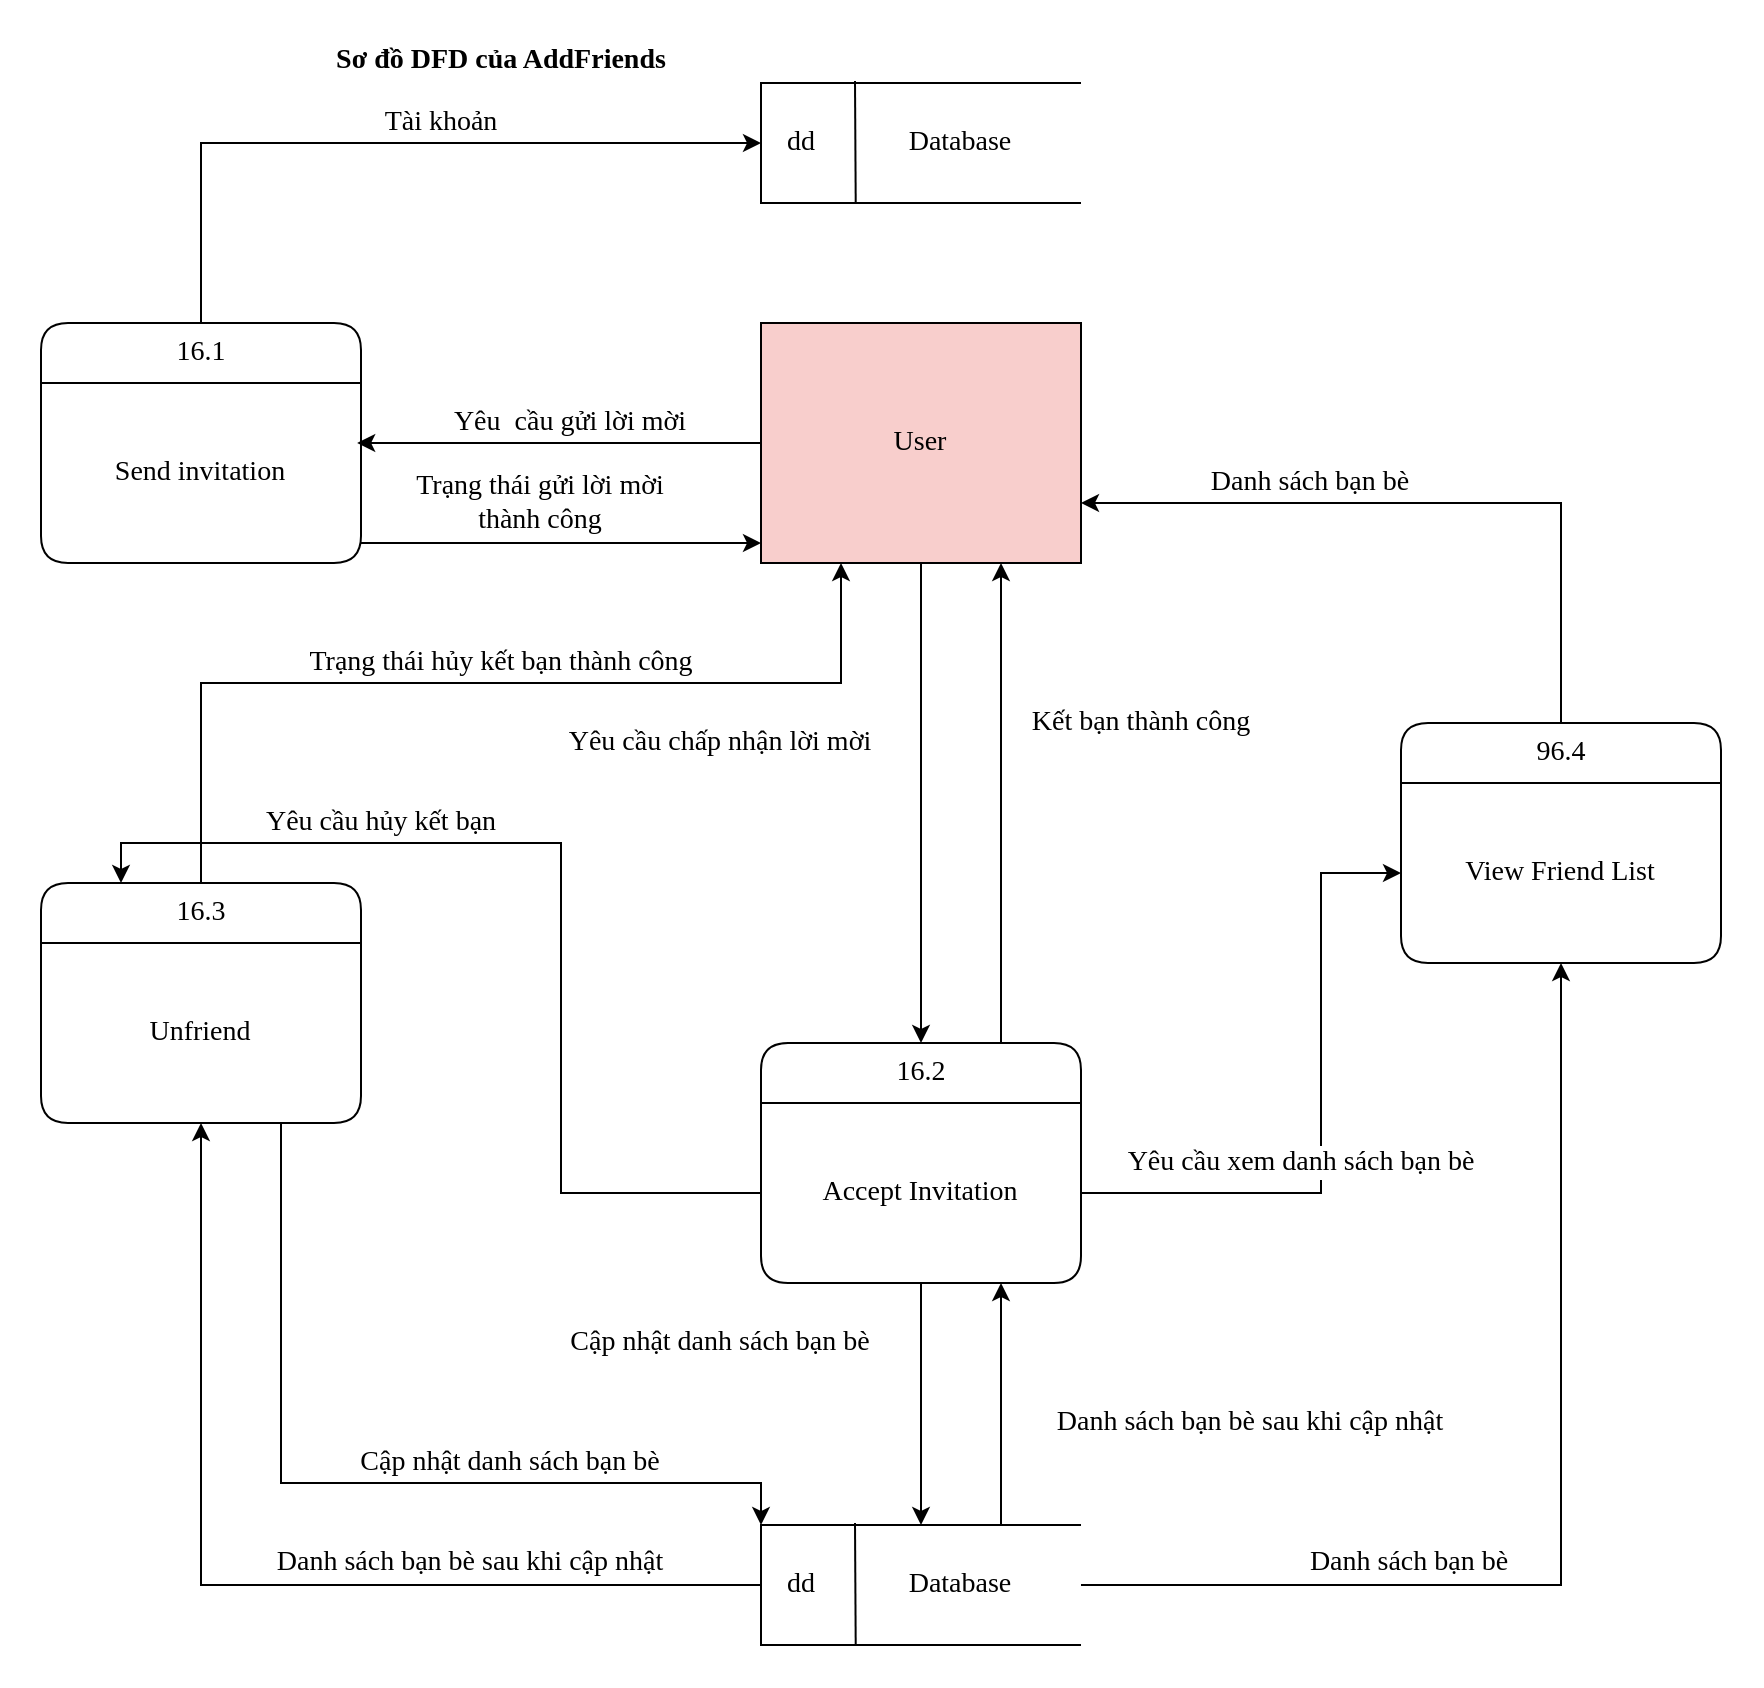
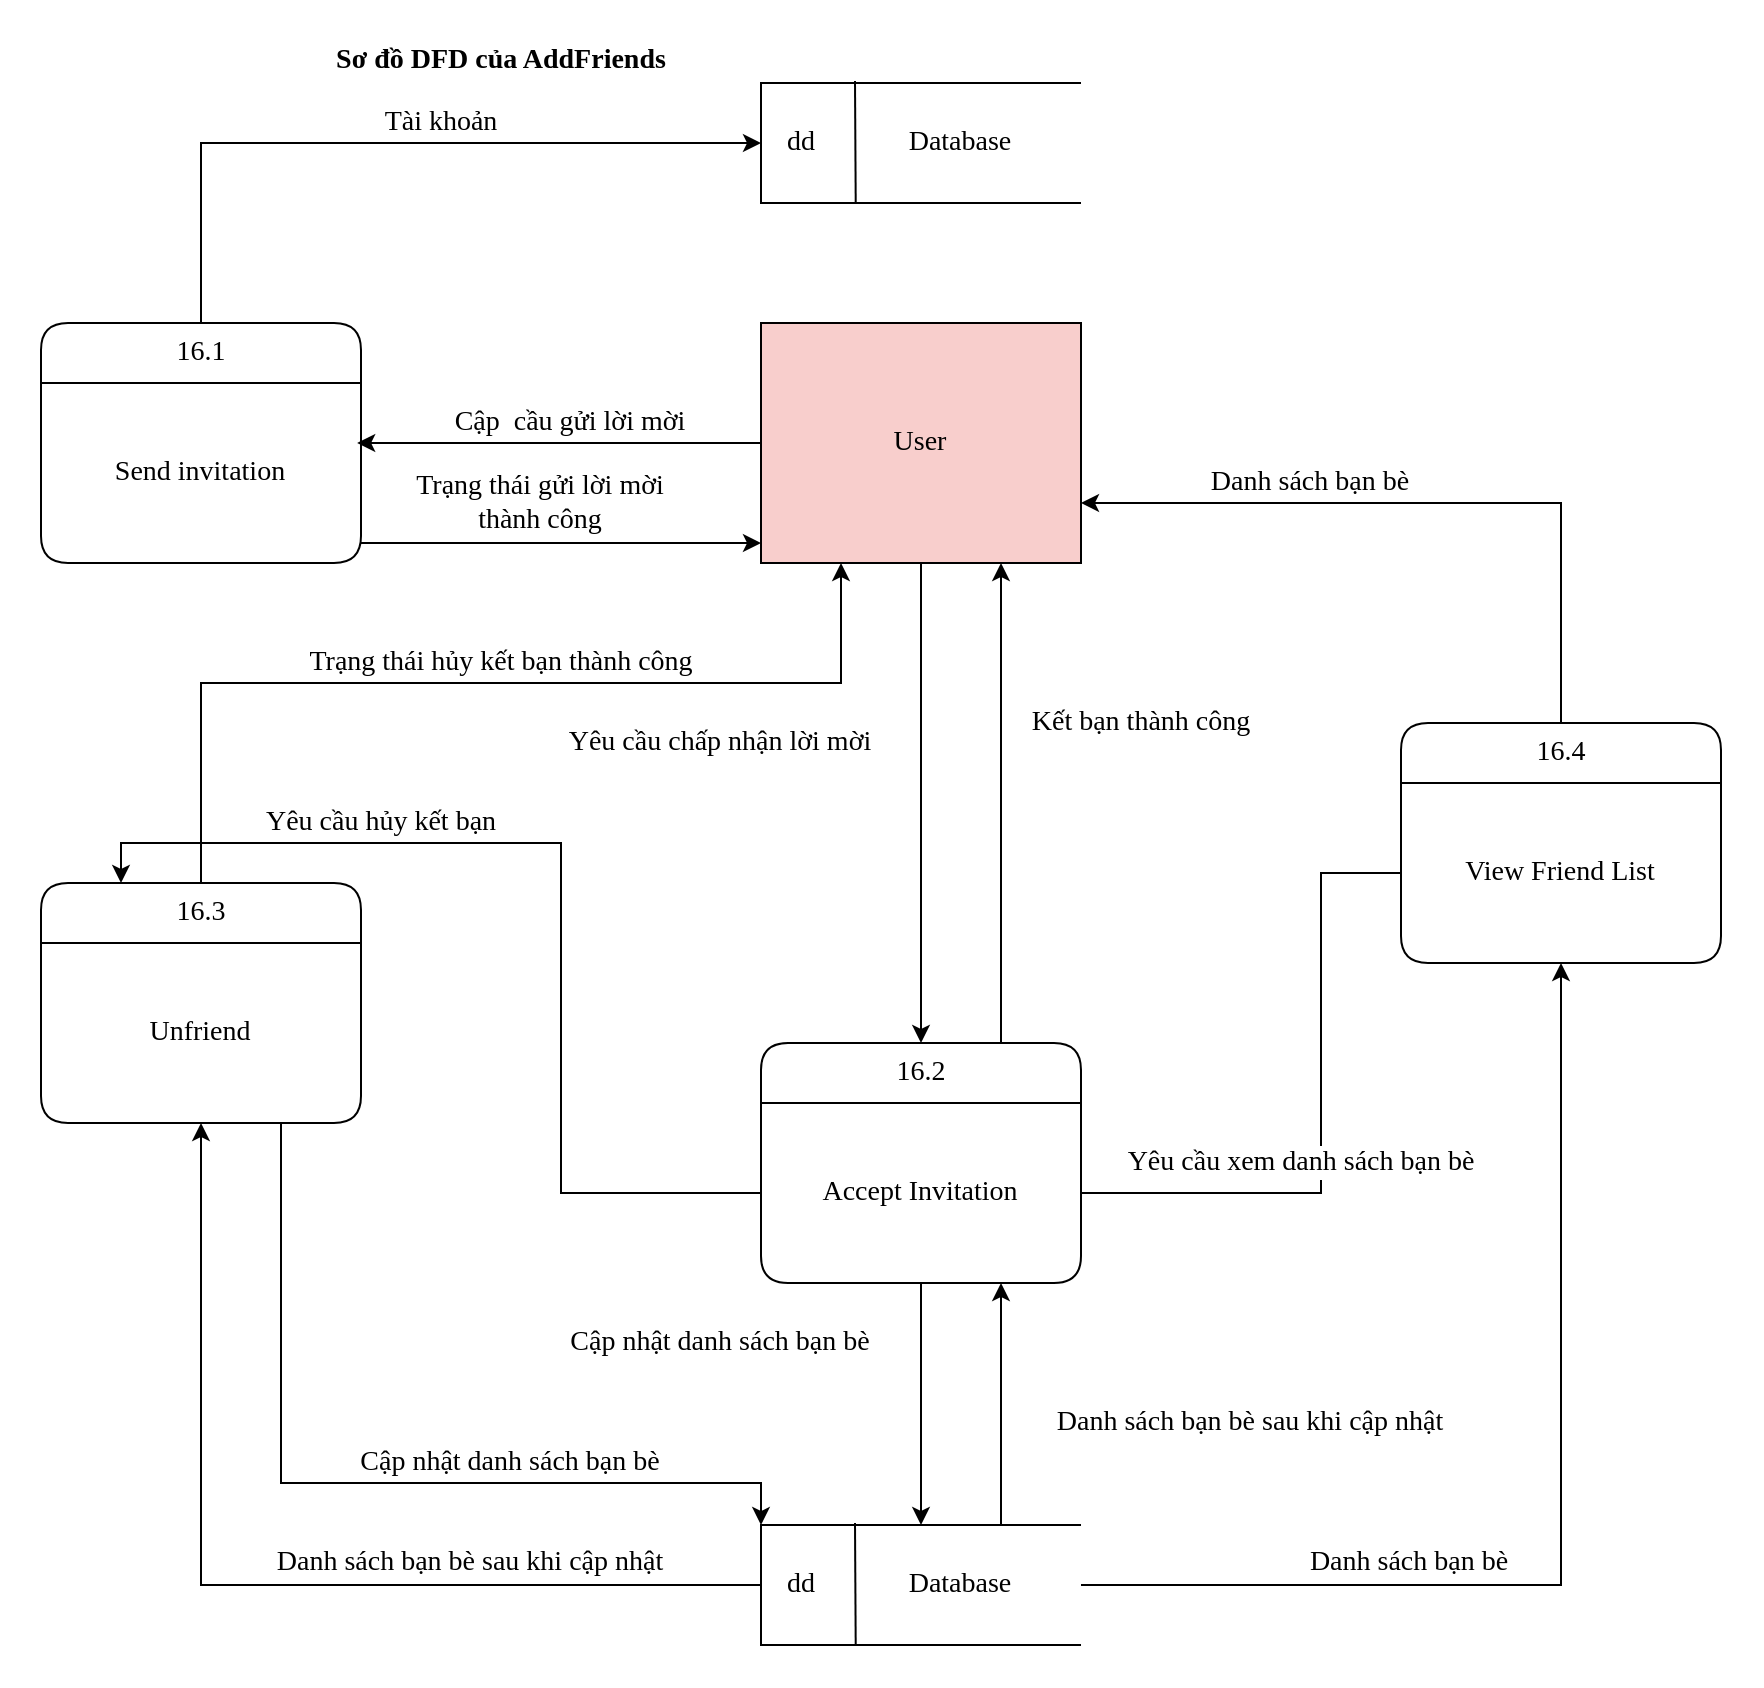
node "Yêu cầu gửi lời mời": label "Yêu cầu gửi lời mời" -> "Cập cầu gửi lời mời"
node "96.4": label "96.4" -> "16.4"
edge "Accept Invitation" -> "View Friend List": arrowhead classic -> none
